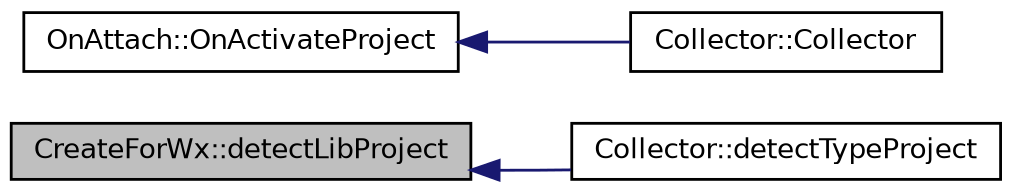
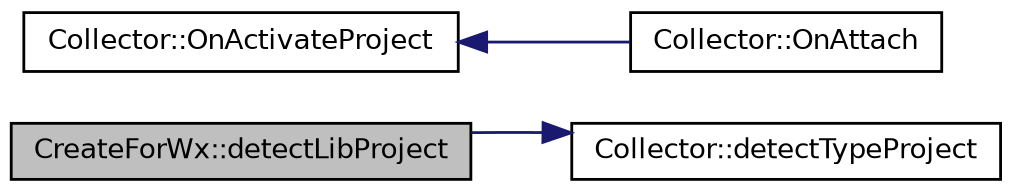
node "OnAttach::OnActivateProject": label "OnAttach::OnActivateProject" -> "Collector::OnActivateProject"
node "Collector::Collector": label "Collector::Collector" -> "Collector::OnAttach"
edge "Collector::detectTypeProject" -> "CreateForWx::detectLibProject": reversed
